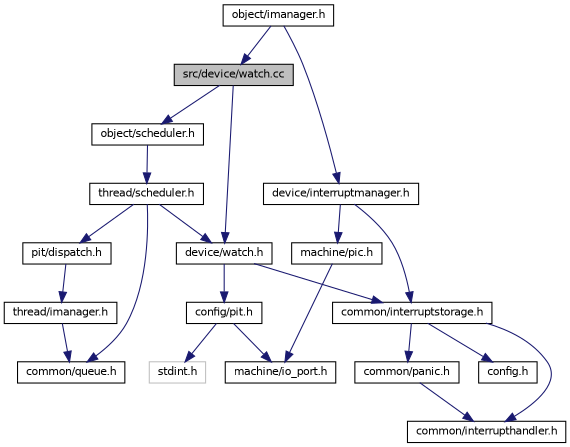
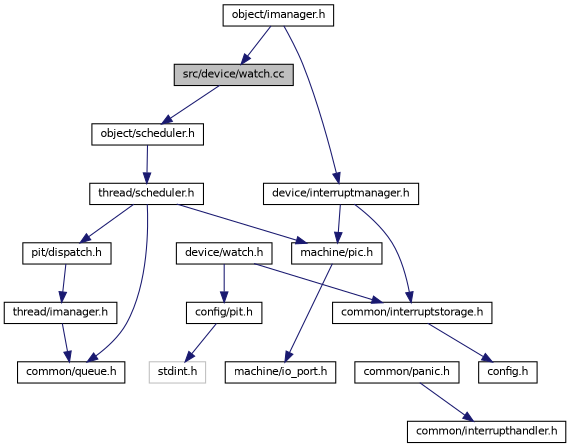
edge "src/device/watch.cc" -> "device/watch.h": removed
edge "thread/scheduler.h" -> "device/watch.h": now "thread/scheduler.h" -> "machine/pic.h"
edge "common/interruptstorage.h" -> "common/panic.h": removed
edge "config/pit.h" -> "machine/io_port.h": removed
edge "common/interruptstorage.h" -> "common/interrupthandler.h": removed
